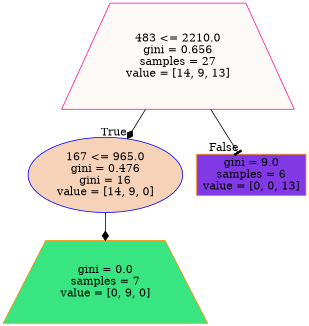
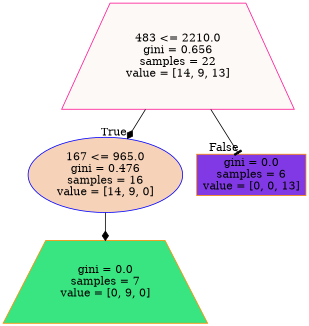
node "483 <= 2210.0 gini = 0.656 samples = 27 value = [14, 9, 13]": label "483 <= 2210.0 gini = 0.656 samples = 27 value = [14, 9, 13]" -> "483 <= 2210.0 gini = 0.656 samples = 22 value = [14, 9, 13]"
node "167 <= 965.0 gini = 0.476 gini = 16 value = [14, 9, 0]": label "167 <= 965.0 gini = 0.476 gini = 16 value = [14, 9, 0]" -> "167 <= 965.0 gini = 0.476 samples = 16 value = [14, 9, 0]"
node "gini = 9.0 samples = 6 value = [0, 0, 13]": label "gini = 9.0 samples = 6 value = [0, 0, 13]" -> "gini = 0.0 samples = 6 value = [0, 0, 13]"
